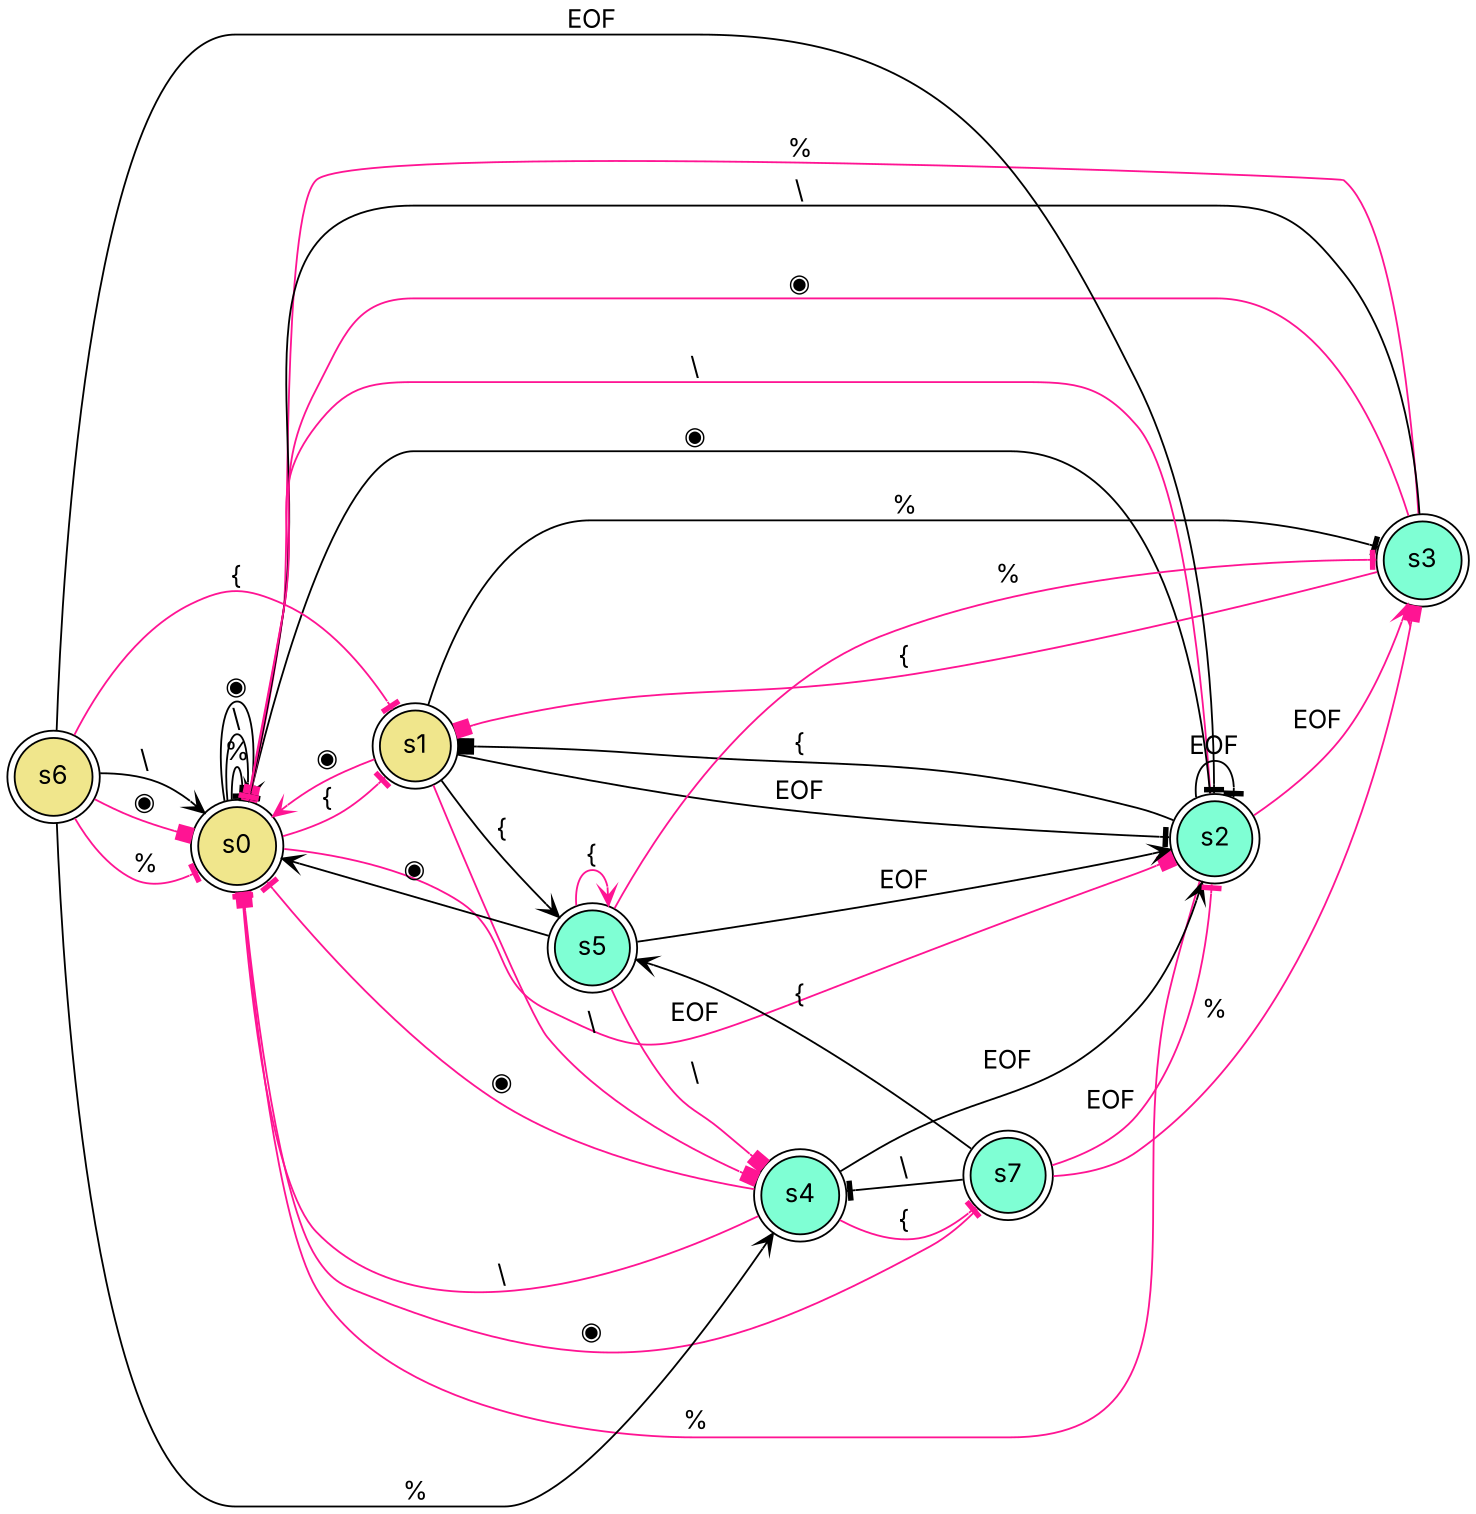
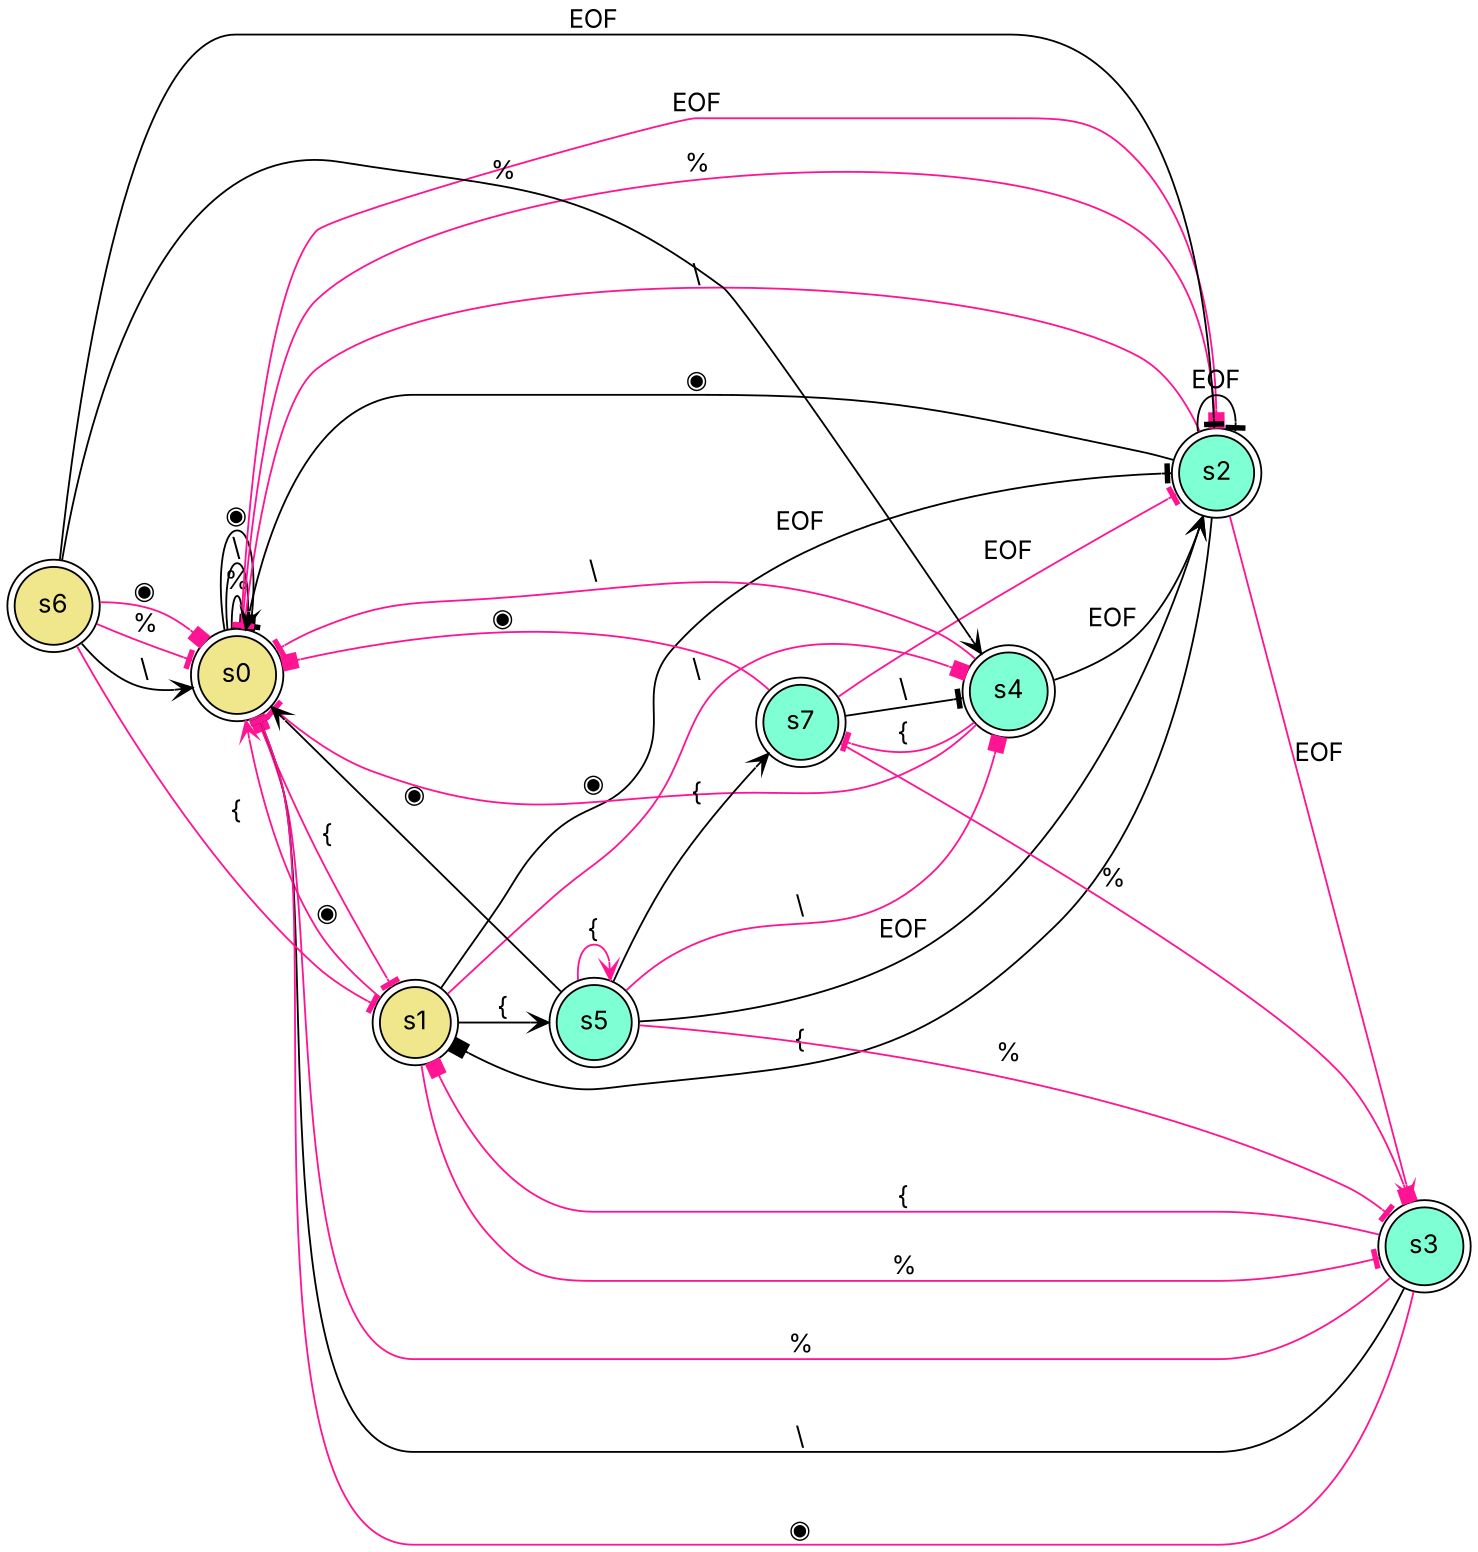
edge "s1" -> "s3": color black -> deeppink
edge "s7" -> "s5": reversed
